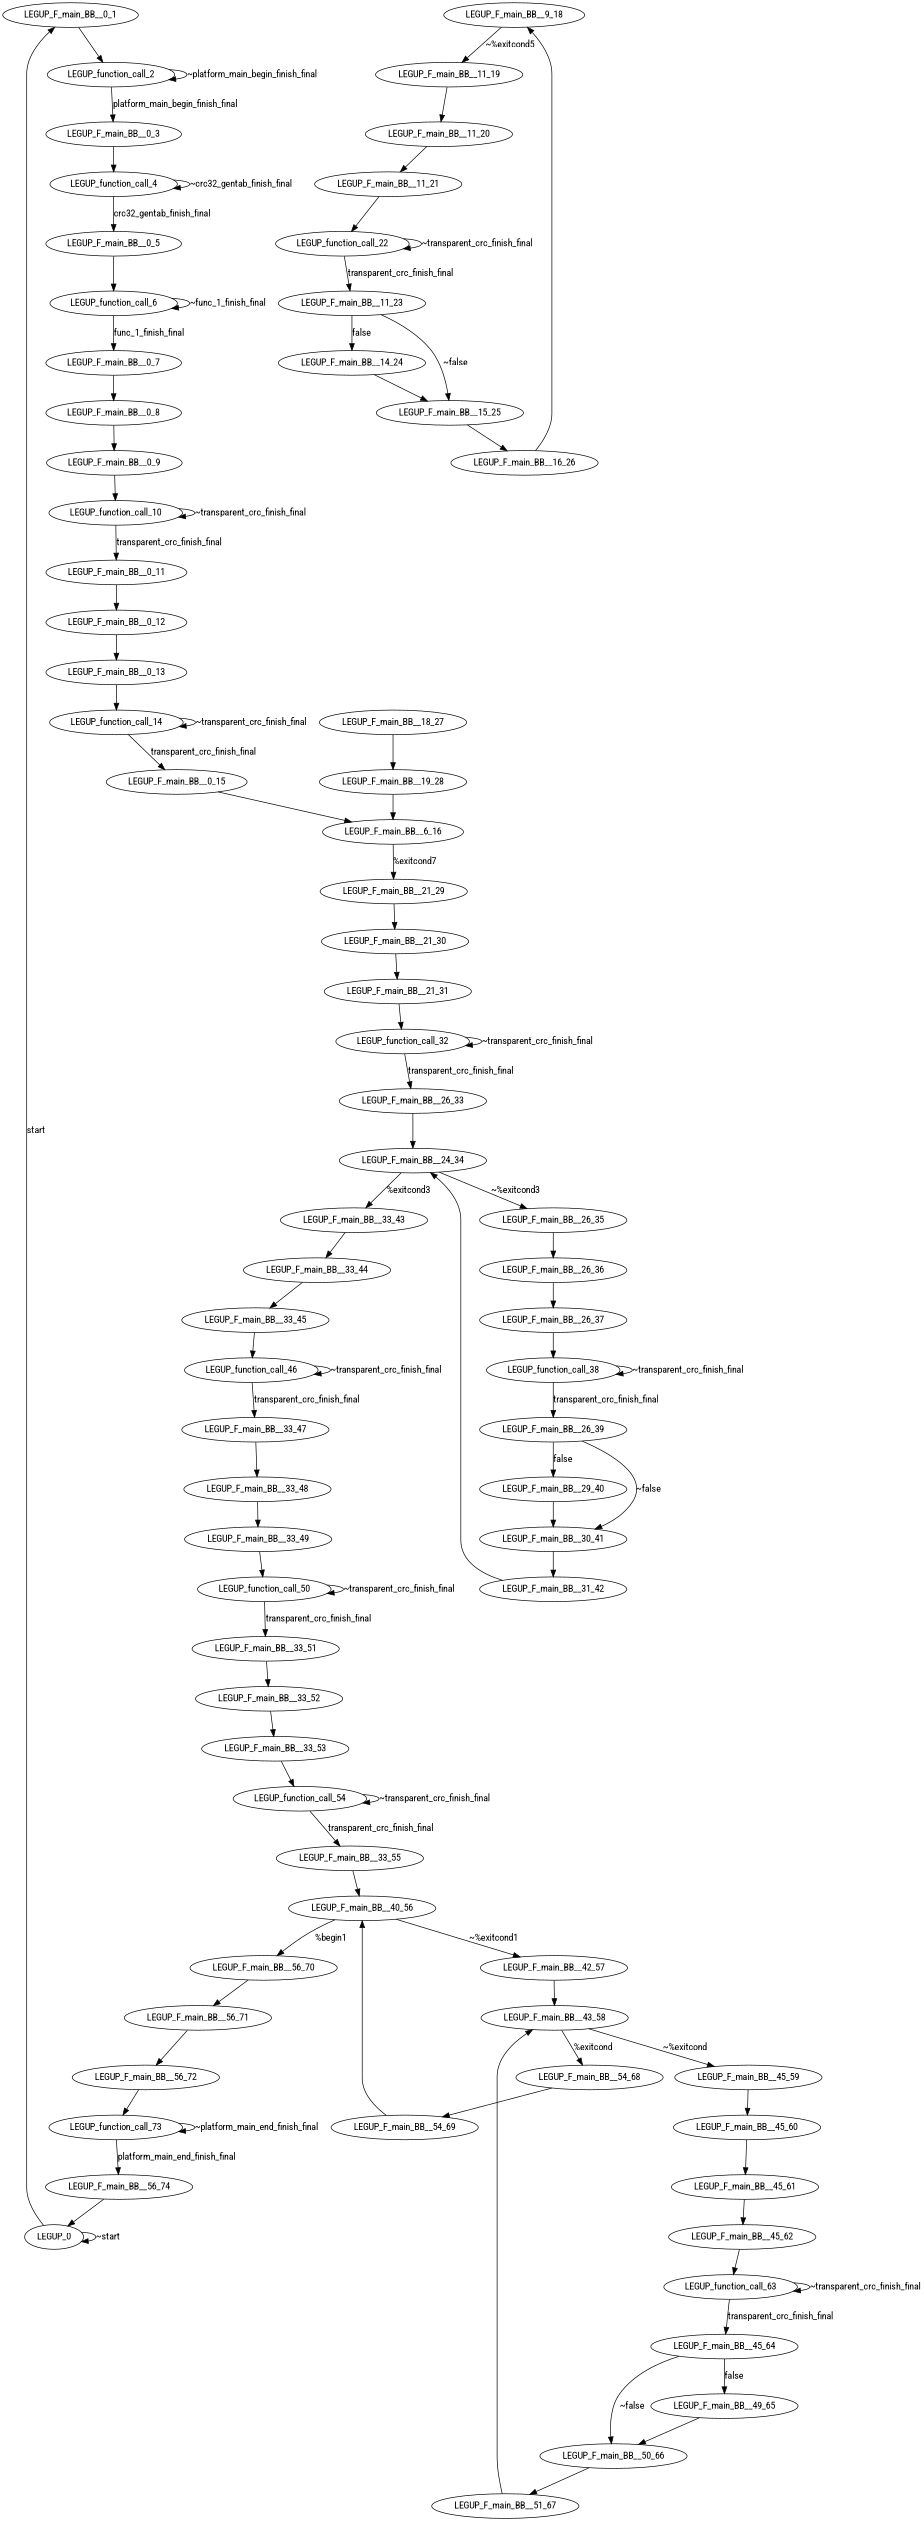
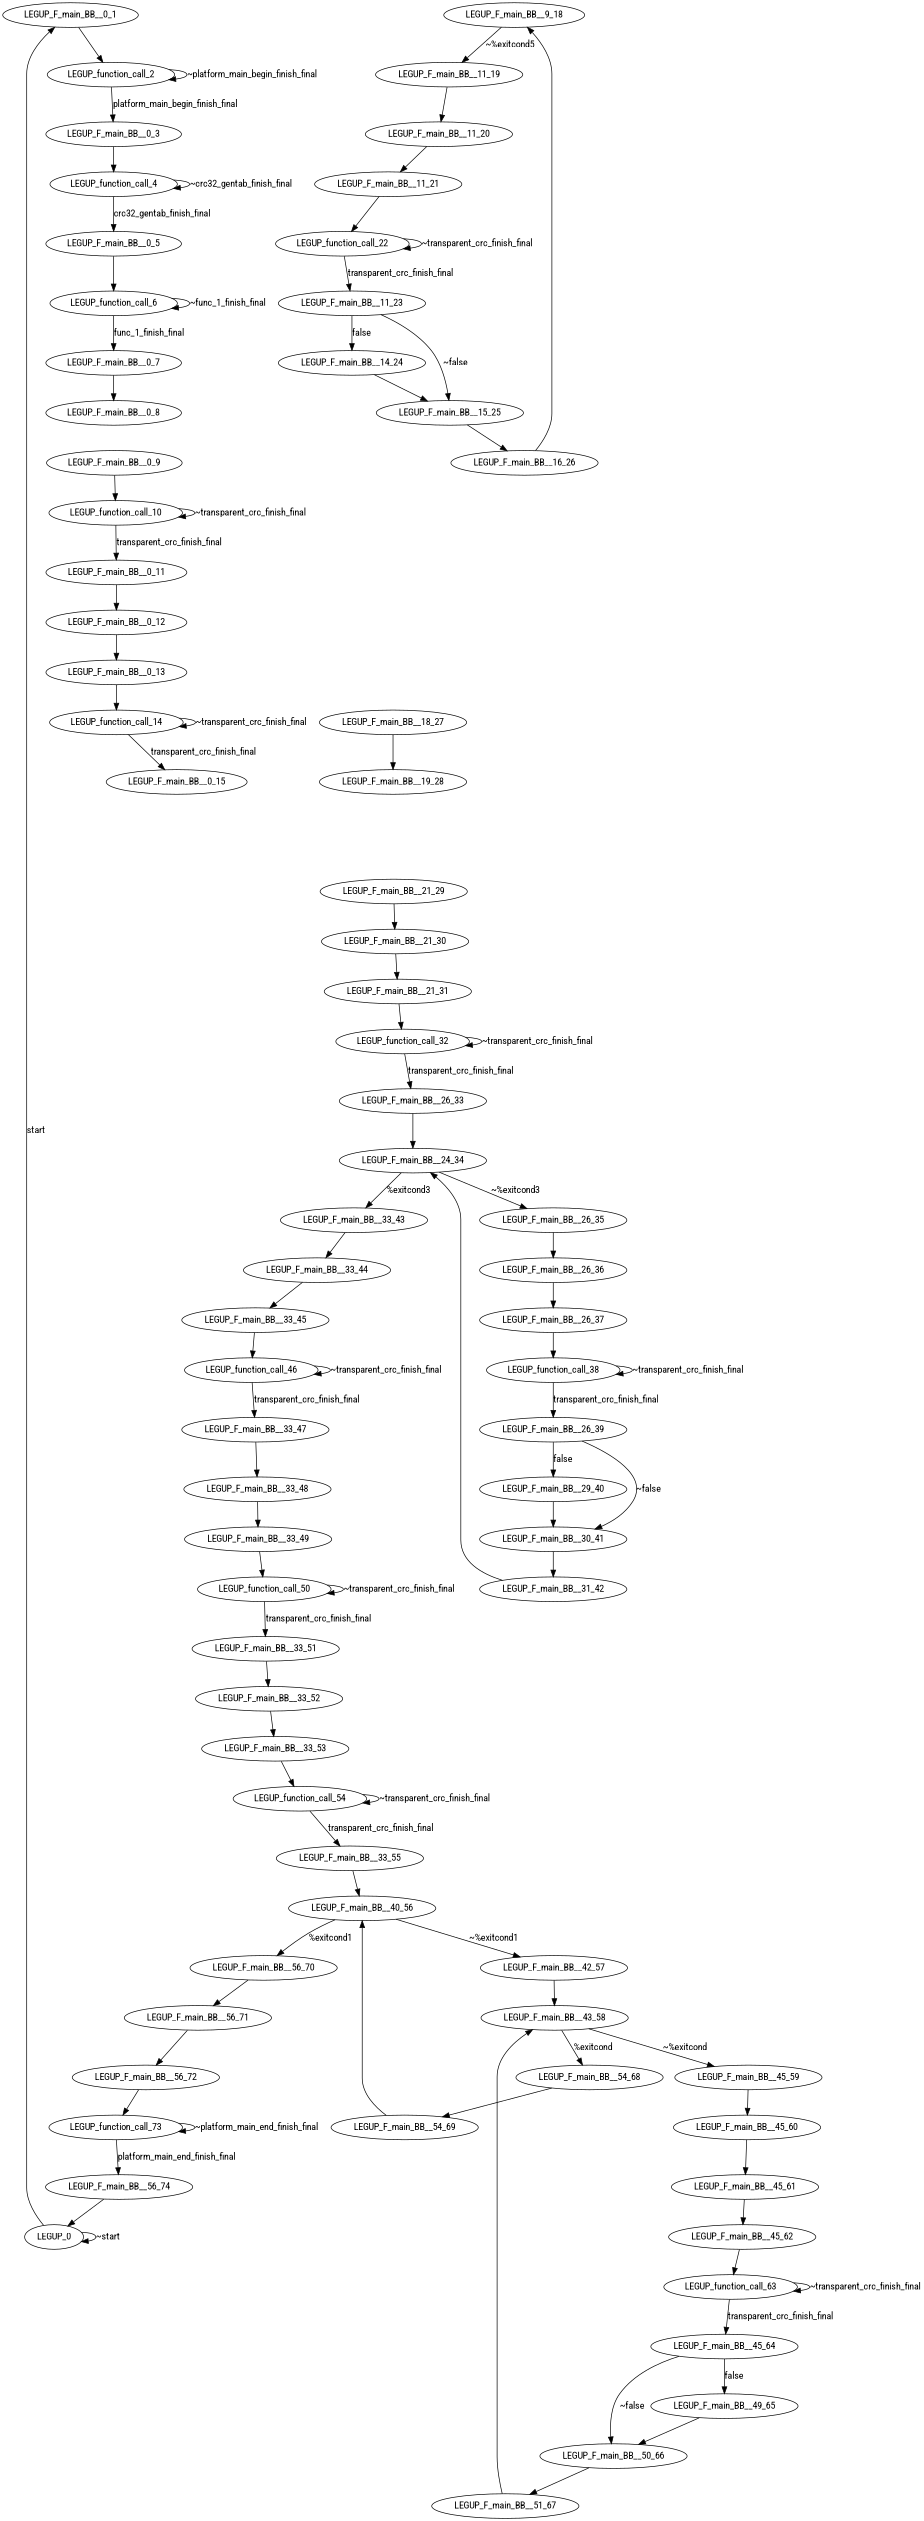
edge "LEGUP_F_main_BB__0_8" -> "LEGUP_F_main_BB__0_9": removed
node "LEGUP_F_main_BB__6_16": removed
edge "LEGUP_F_main_BB__40_56" -> "LEGUP_F_main_BB__56_70": label "%begin1" -> "%exitcond1"
